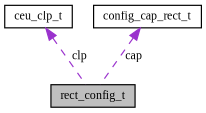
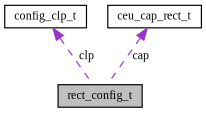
node "ceu_clp_t": label "ceu_clp_t" -> "config_clp_t"
node "config_cap_rect_t": label "config_cap_rect_t" -> "ceu_cap_rect_t"
